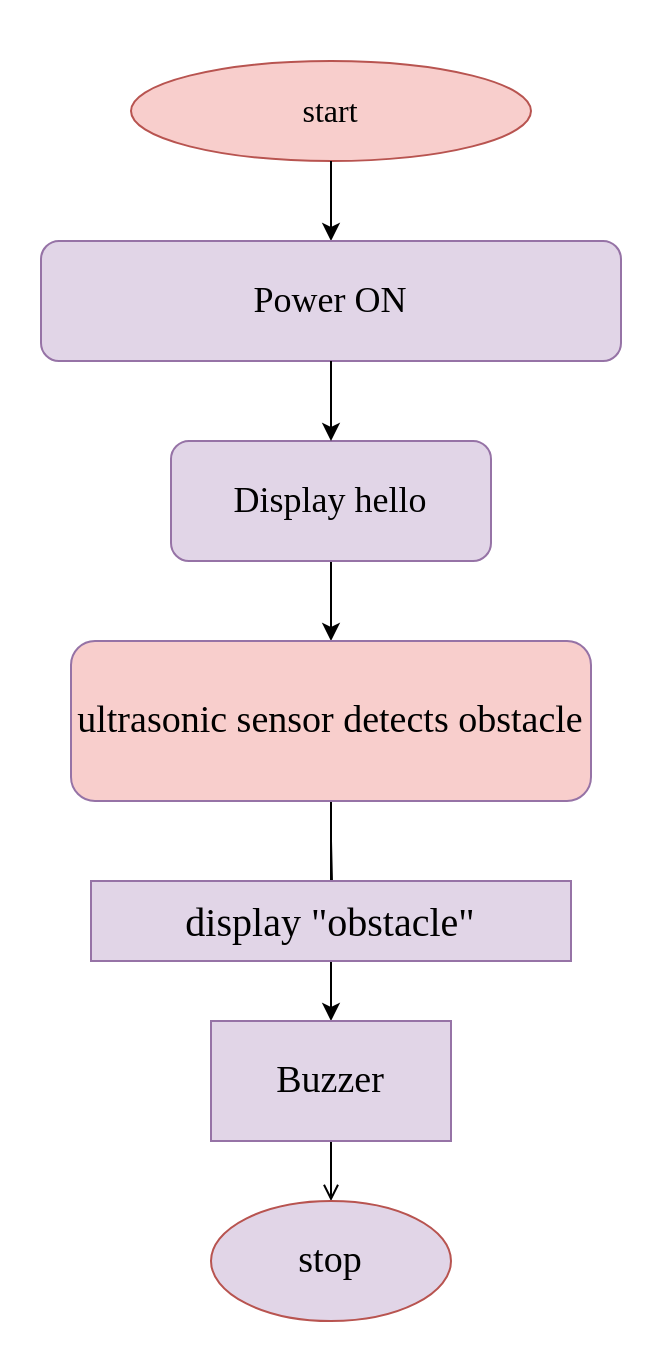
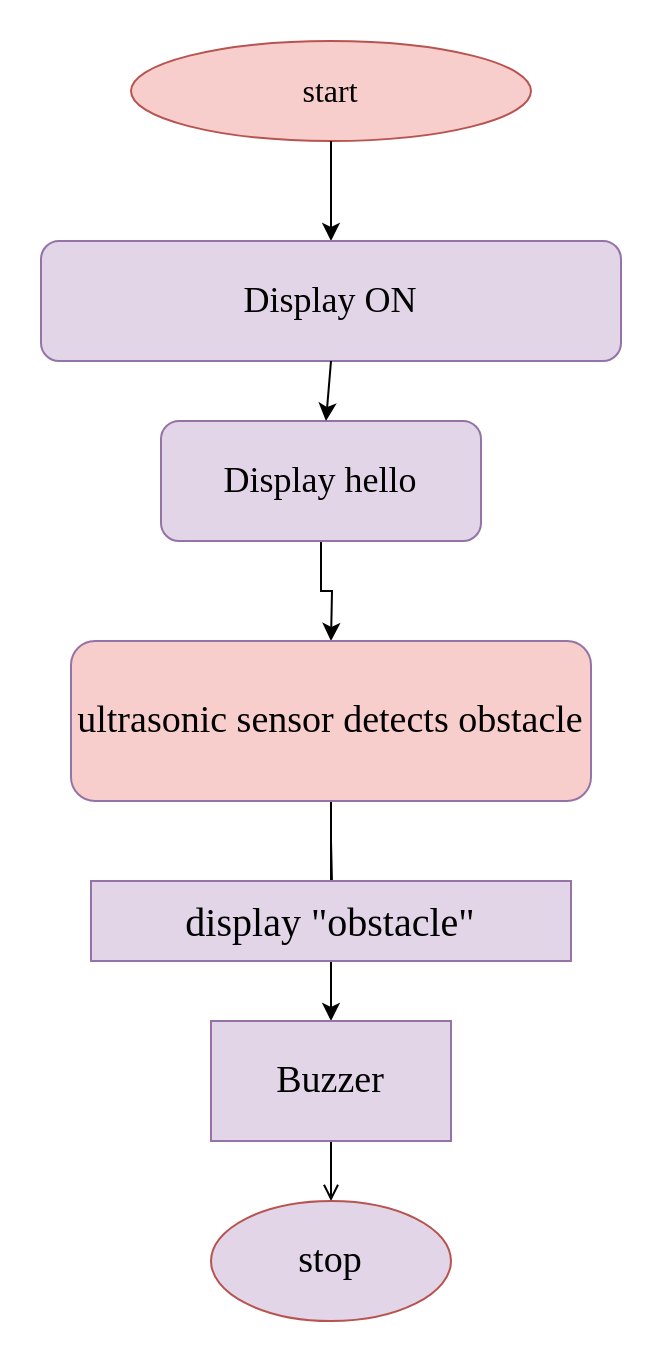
node "start": moved (331, 111) -> (331, 91)
node "Power ON": label "Power ON" -> "Display ON"
node "Display hello": moved (331, 501) -> (321, 481)
